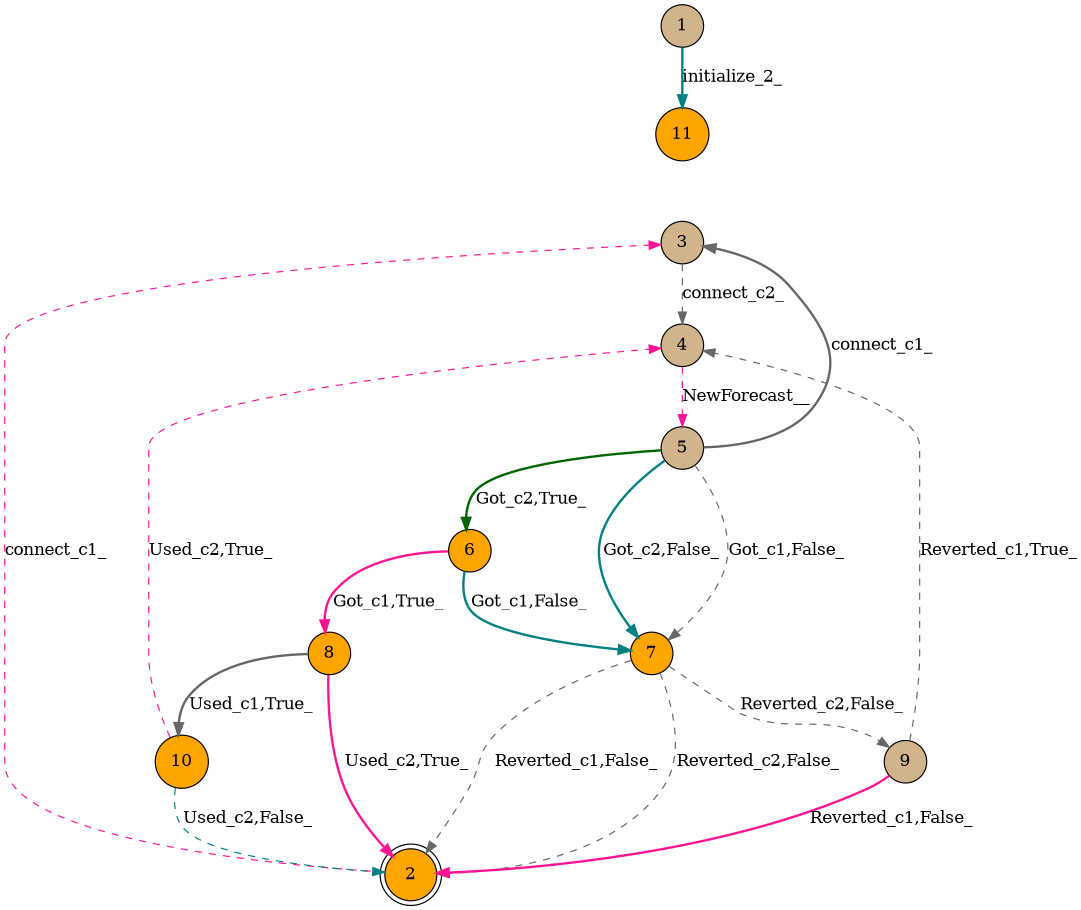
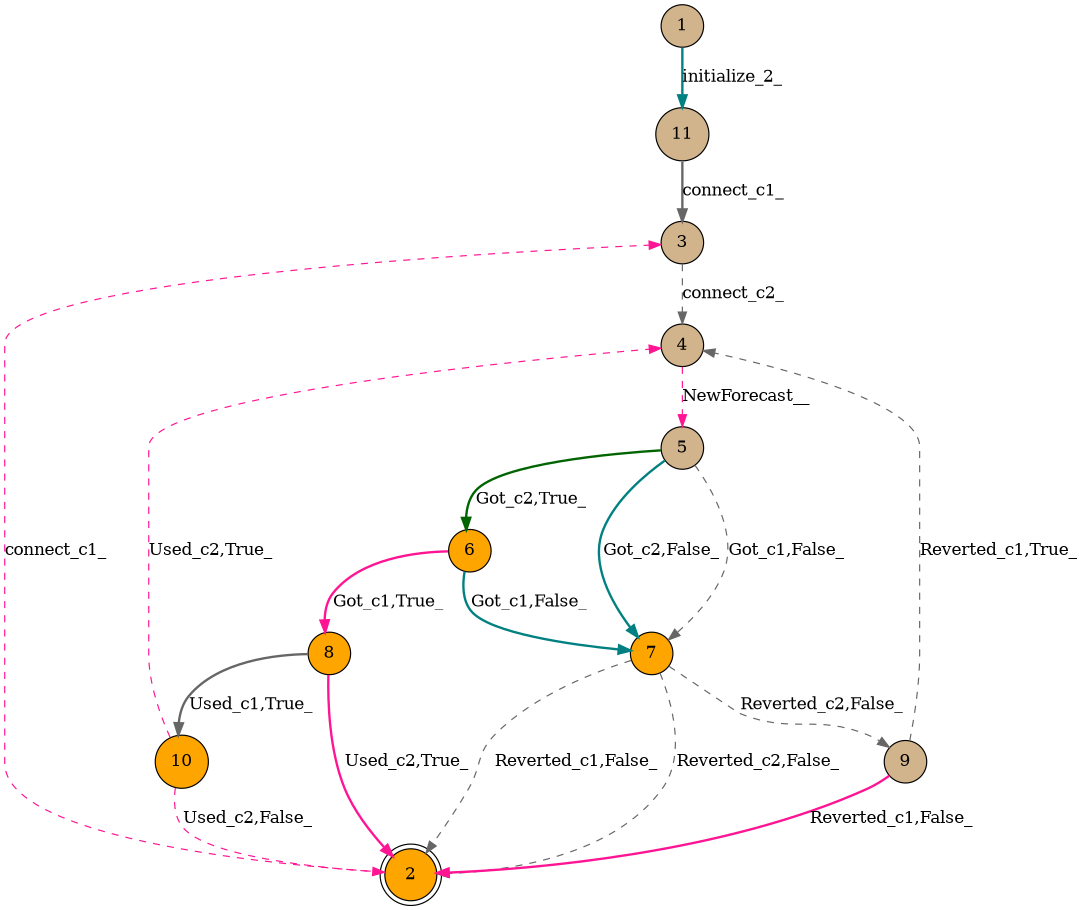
node "11": fillcolor orange -> tan
edge "5" -> "3": now "11" -> "3"
edge "10" -> "2": color teal -> deeppink
